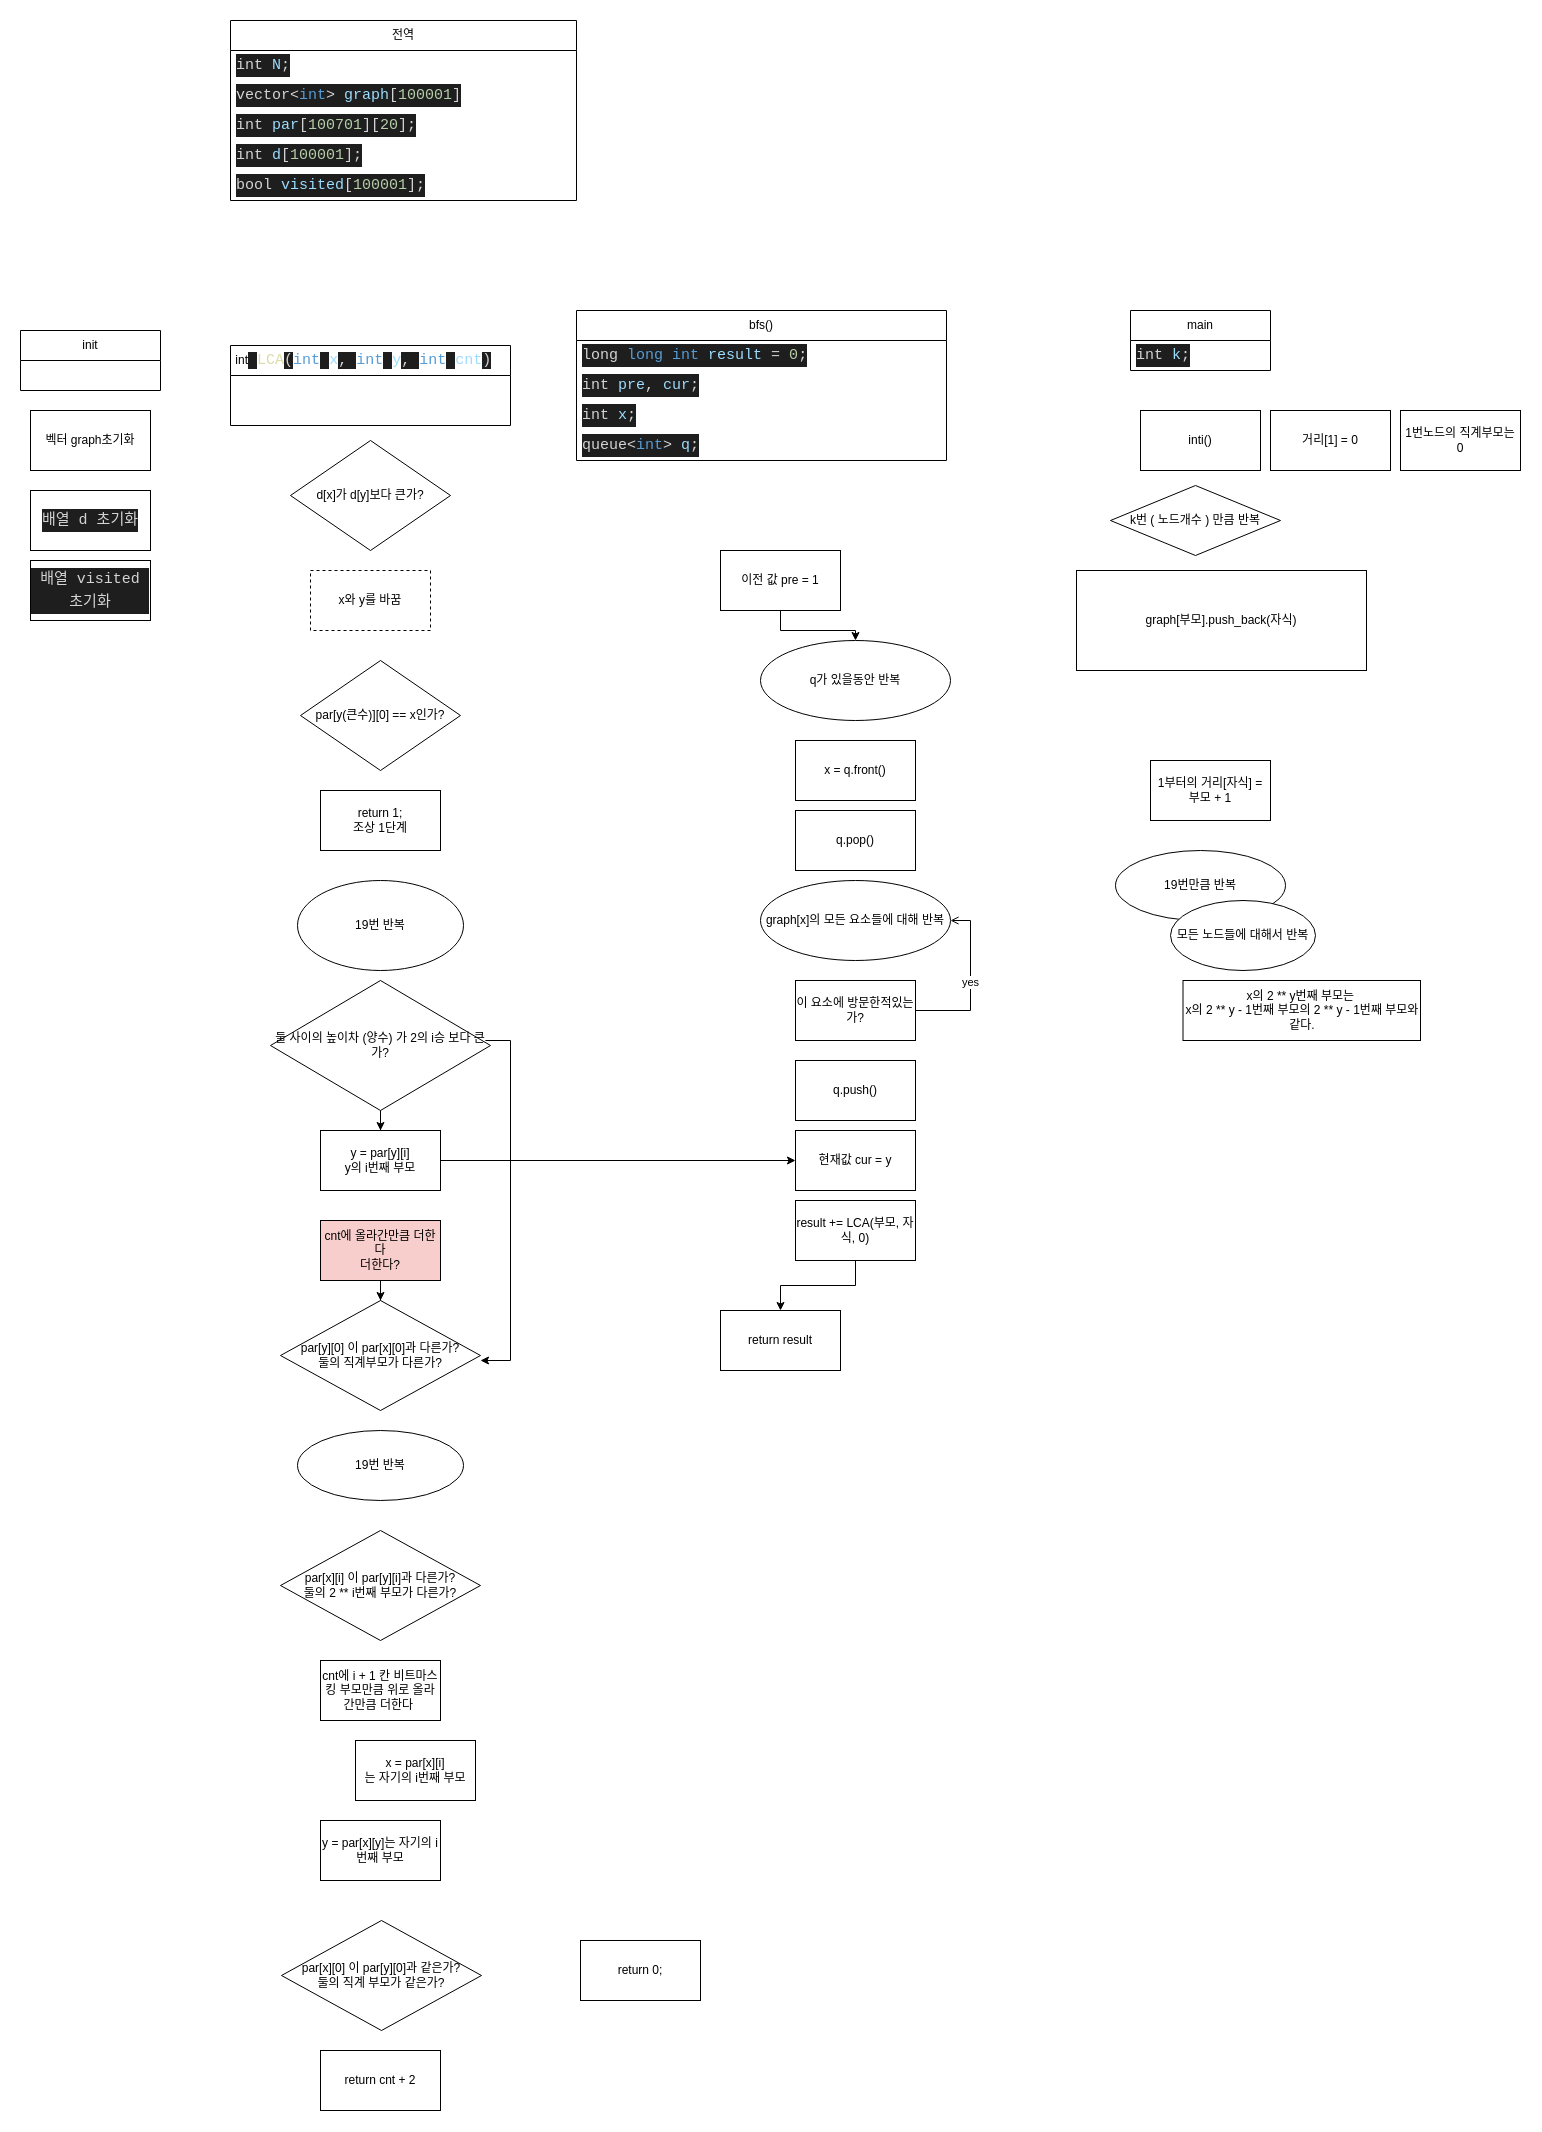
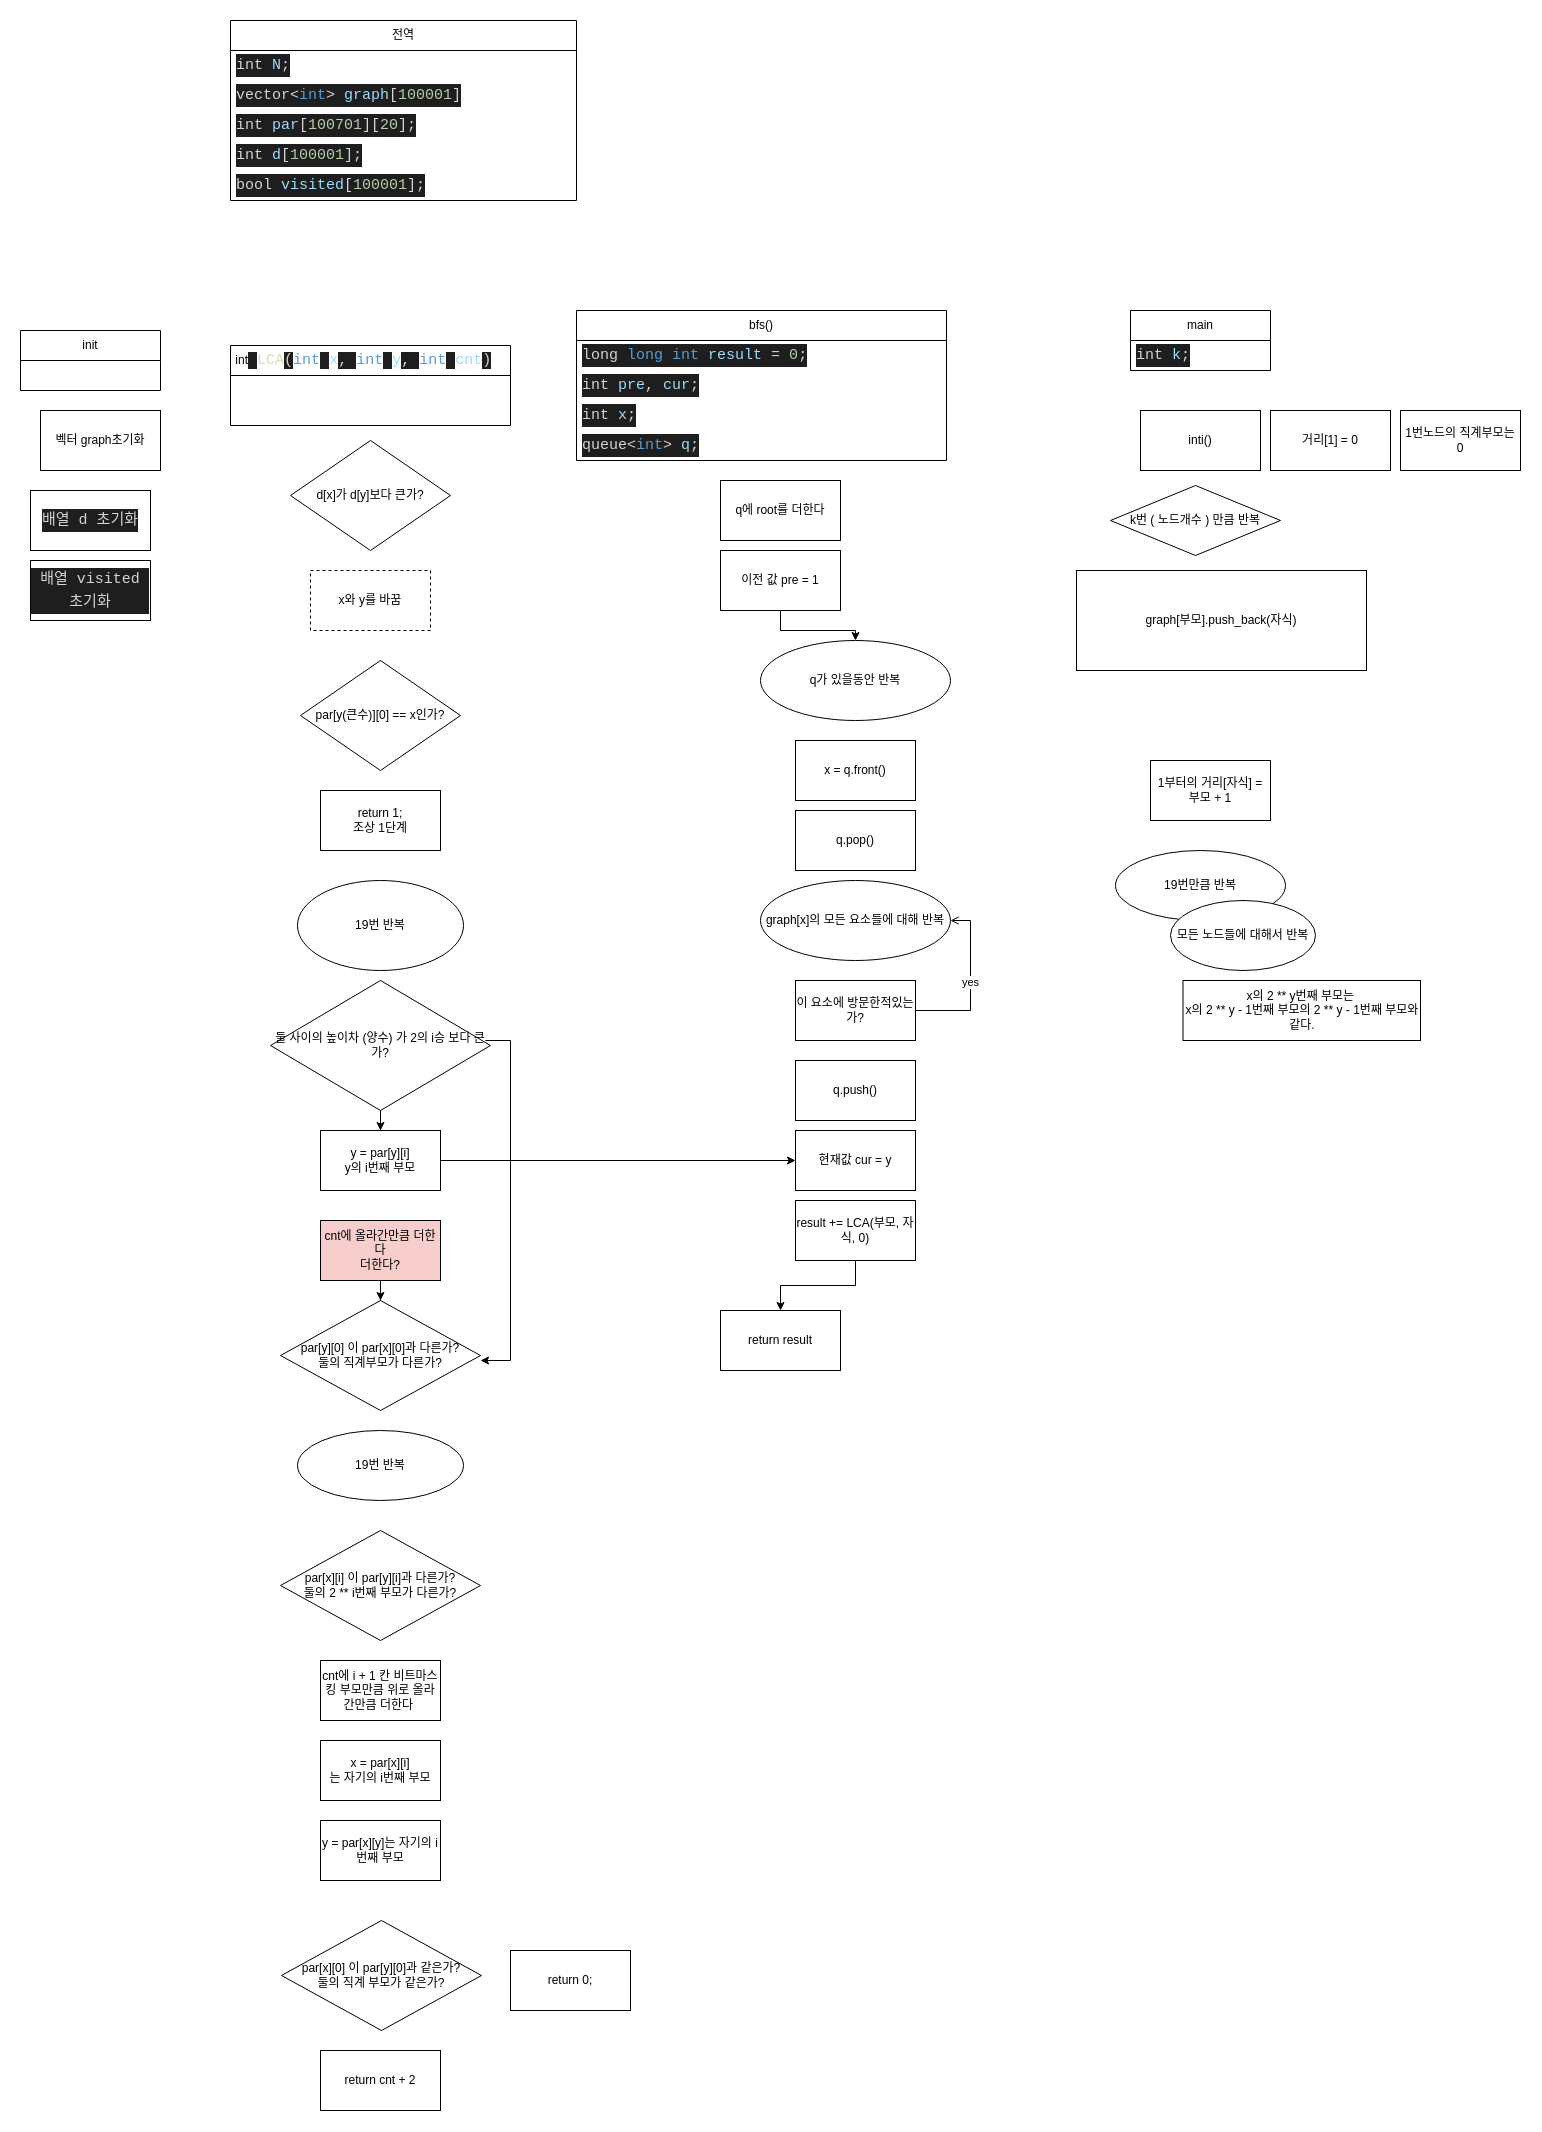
node "벡터 graph초기화": moved (91, 441) -> (101, 441)
node "q에 root를 더한다": added
node "x = par[x][i] 는 자기의 i번째 부모": moved (416, 1771) -> (381, 1771)
node "return 0;": moved (641, 1971) -> (571, 1981)
